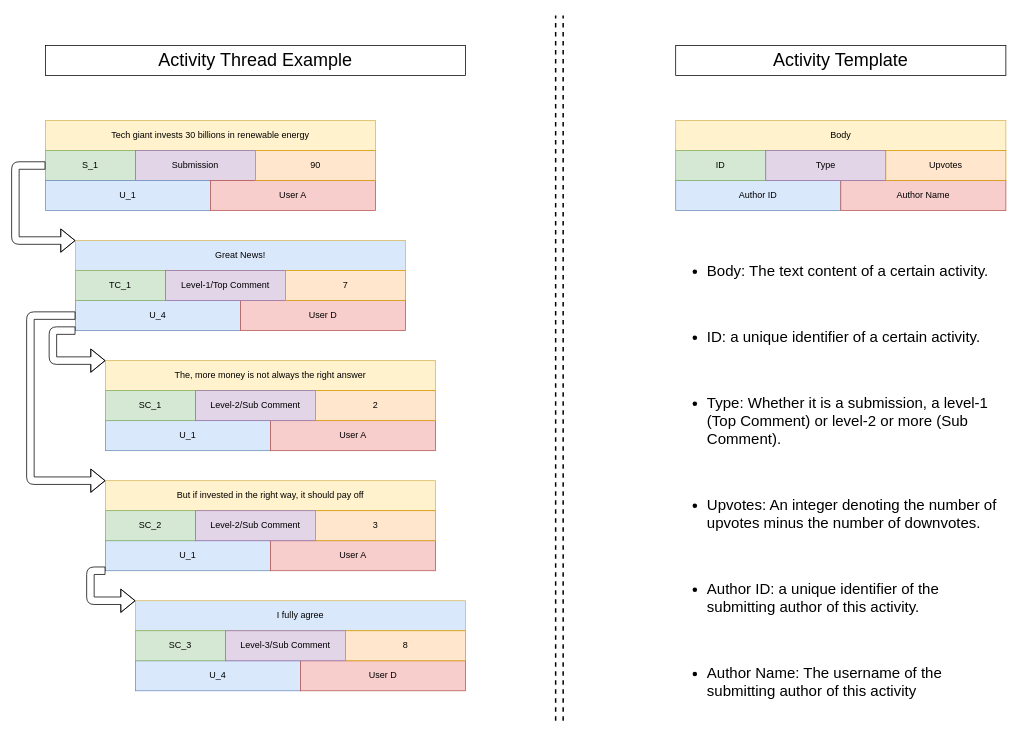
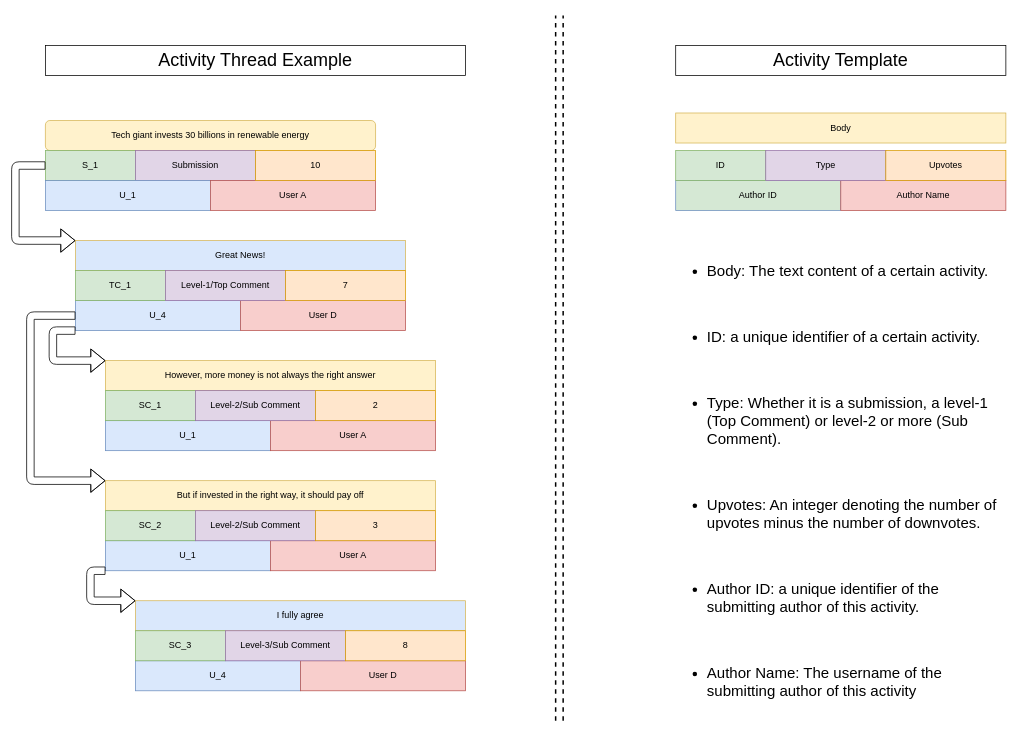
node "Tech giant invests 30 billions in renewable energy": shape rectangle -> rounded rectangle
node "Body": moved (840, 135) -> (840, 128)
node "90": label "90" -> "10"
node "Author ID": fillcolor #dae8fc -> #d5e8d4
node "The, more money is not always the right answer": label "The, more money is not always the right answer" -> "However, more money is not always the right answer"
